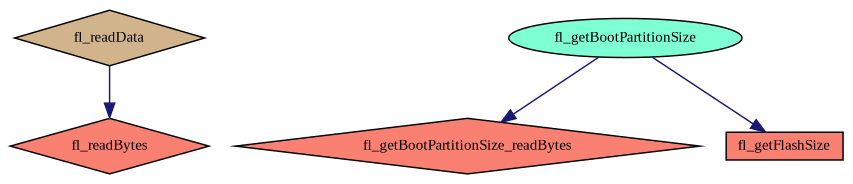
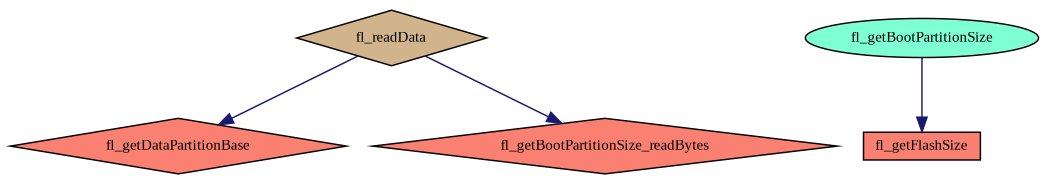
edge "fl_getBootPartitionSize" -> "fl_getBootPartitionSize_readBytes": now "fl_readData" -> "fl_getBootPartitionSize_readBytes"
node "fl_readBytes": label "fl_readBytes" -> "fl_getDataPartitionBase"
